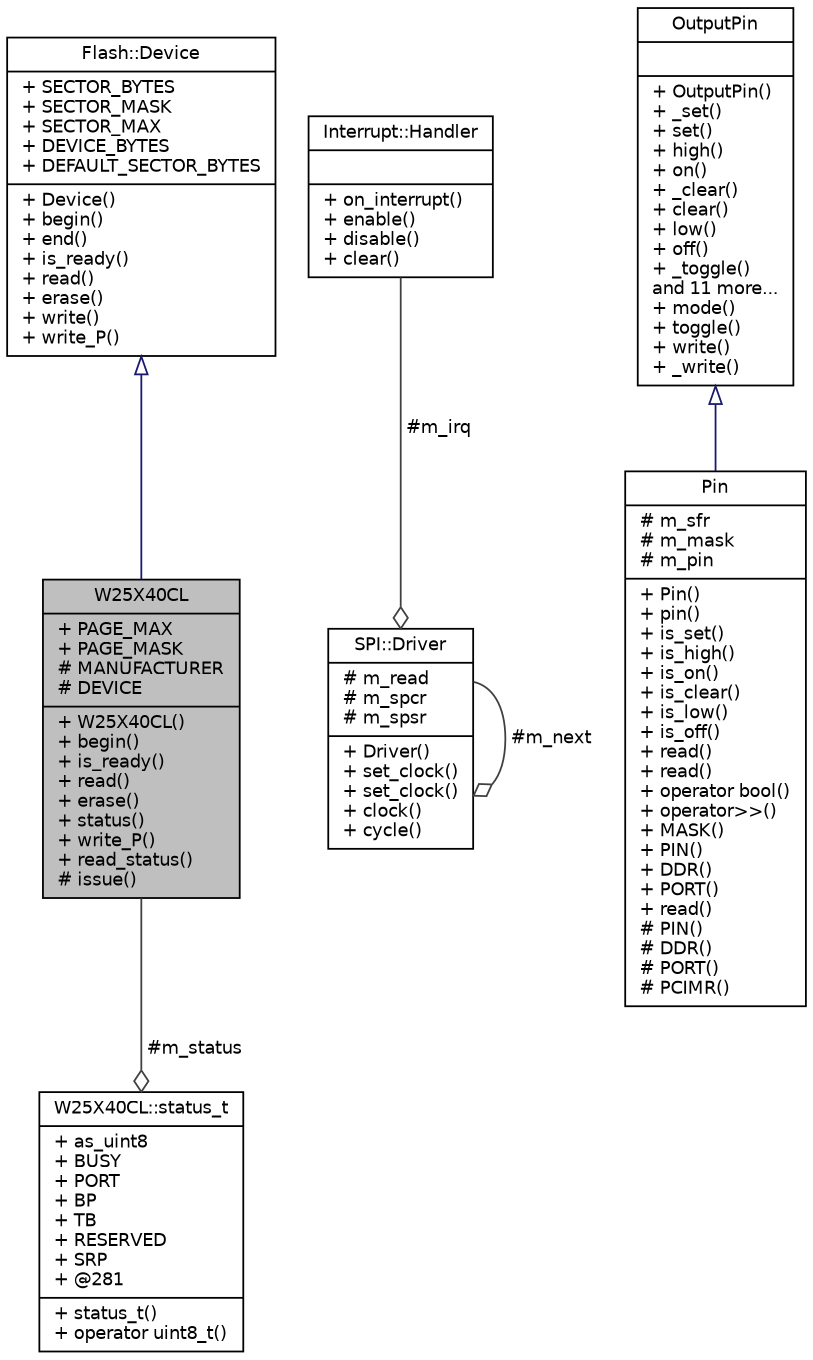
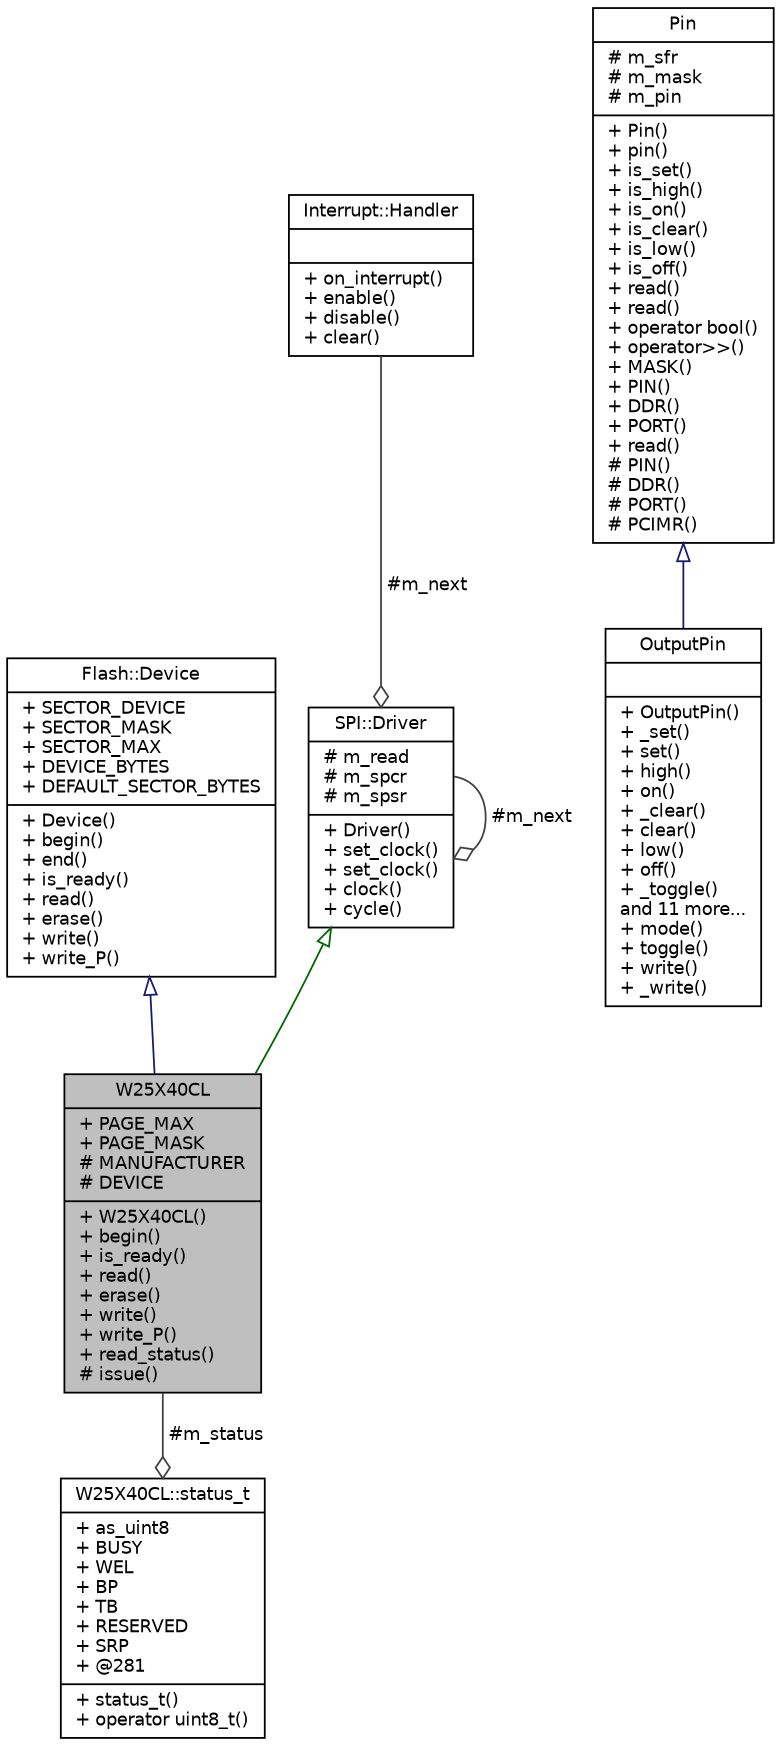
node "Flash::Device": text "+ SECTOR_BYTES" -> "+ SECTOR_DEVICE"
edge "Interrupt::Handler" -> "SPI::Driver": label " #m_irq" -> " #m_next"
edge "Pin" -> "OutputPin": reversed
node "W25X40CL": text "+ status()" -> "+ write()"
edge "W25X40CL" -> "SPI::Driver": added
node "W25X40CL::status_t": text "+ PORT" -> "+ WEL"
